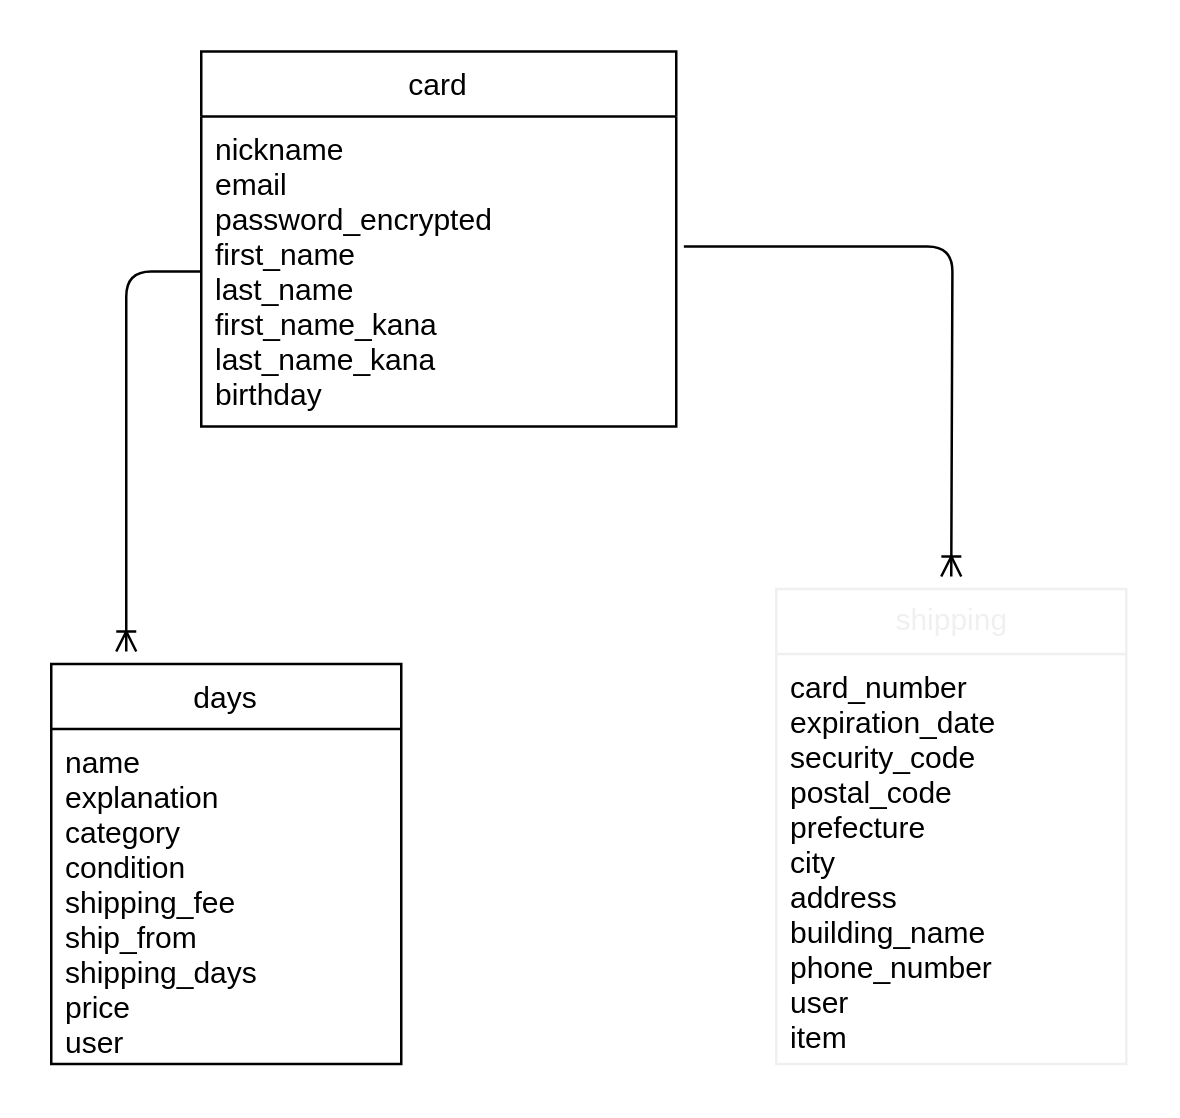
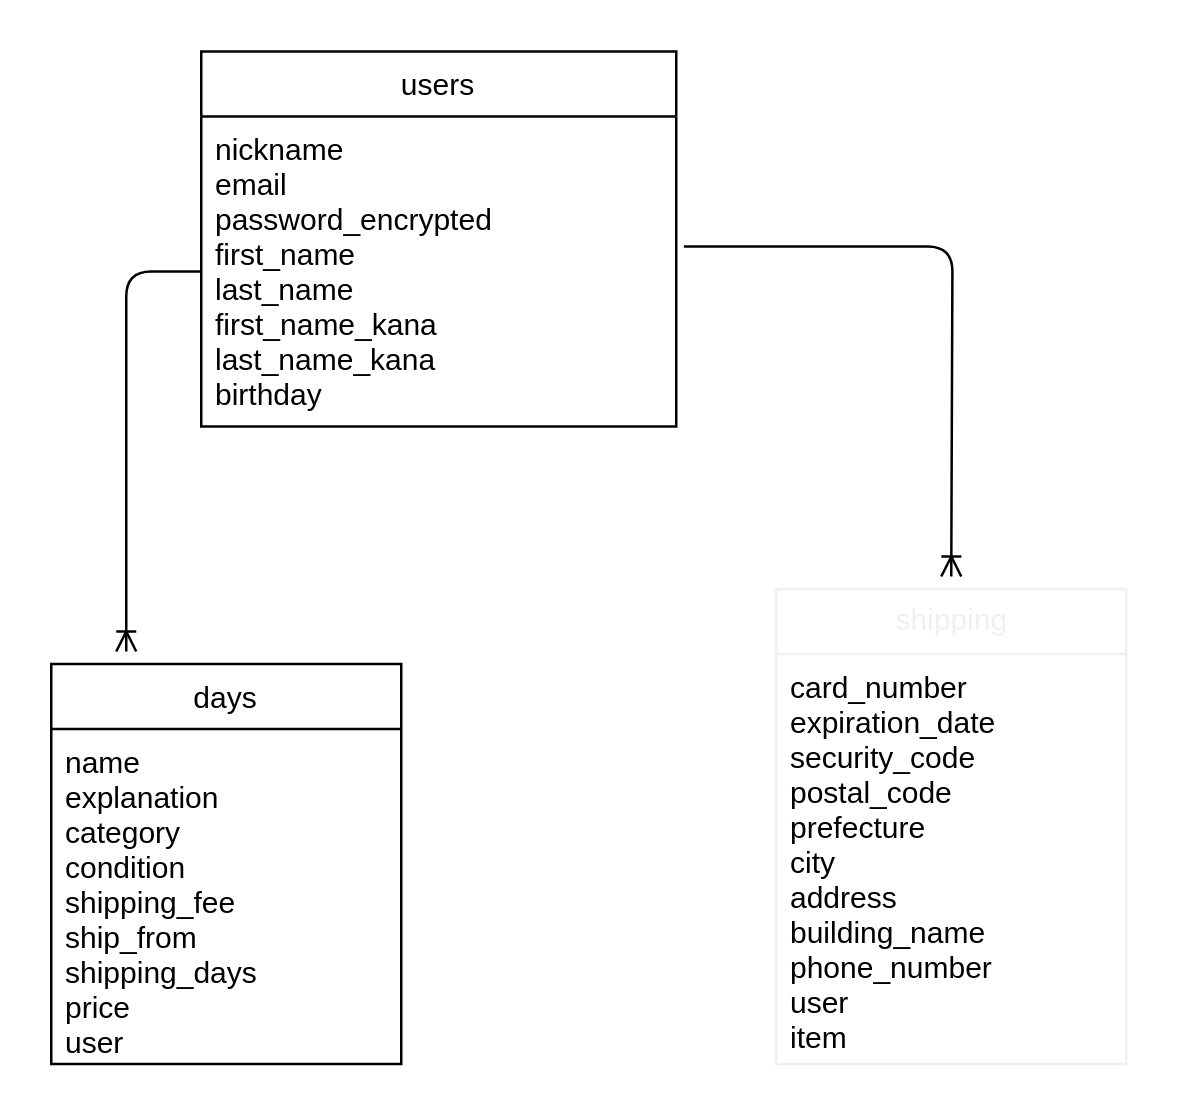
node "card": label "card" -> "users"
